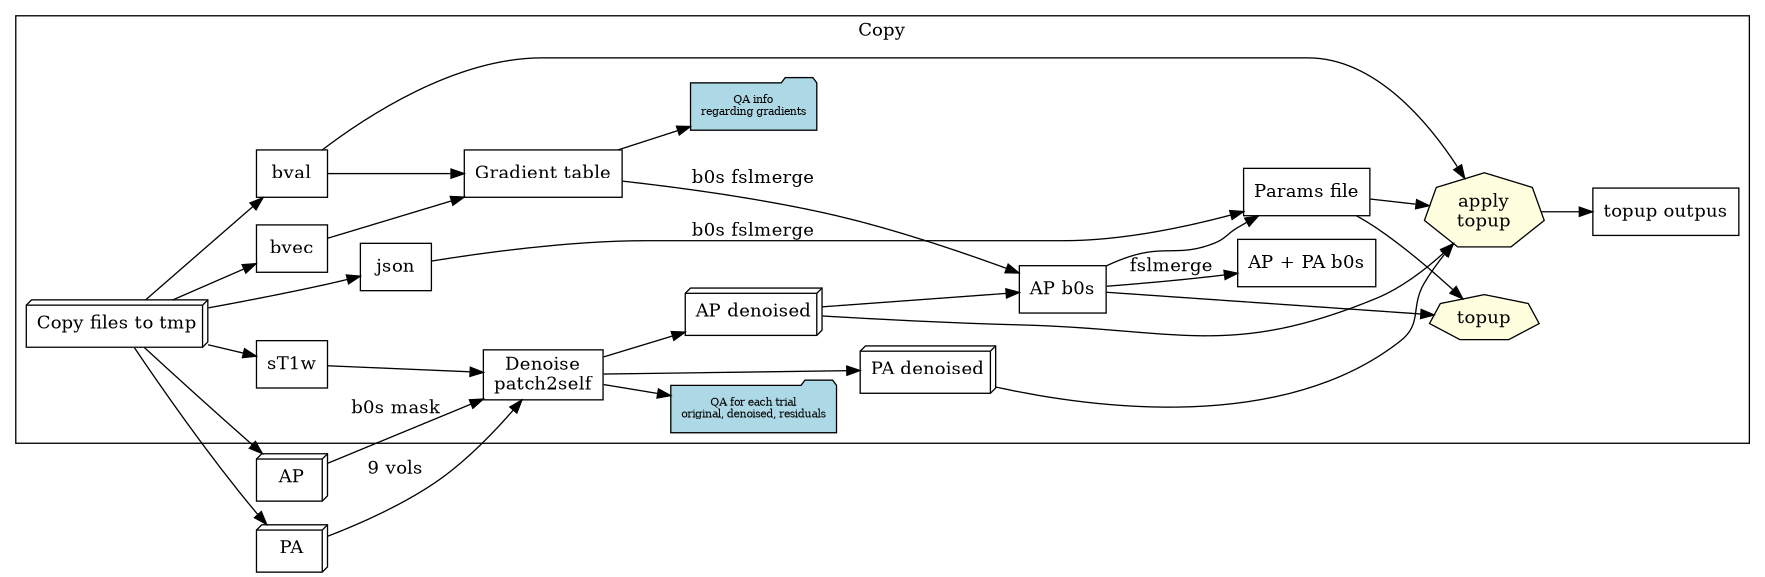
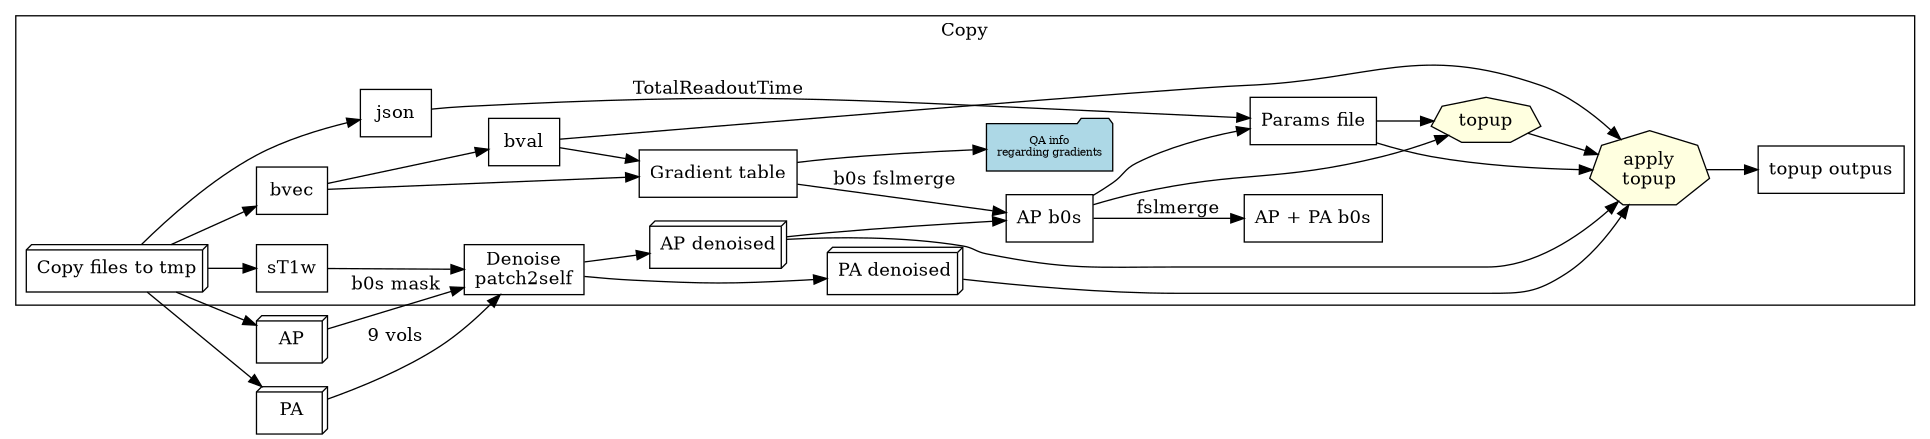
edge "topup" -> "apply topup": added
edge "json" -> "Params file": label "b0s fslmerge" -> "TotalReadoutTime"
edge "Copy files to tmp" -> "bval": now "bvec" -> "bval"
node "QA for each trial original, denoised, residuals": removed
